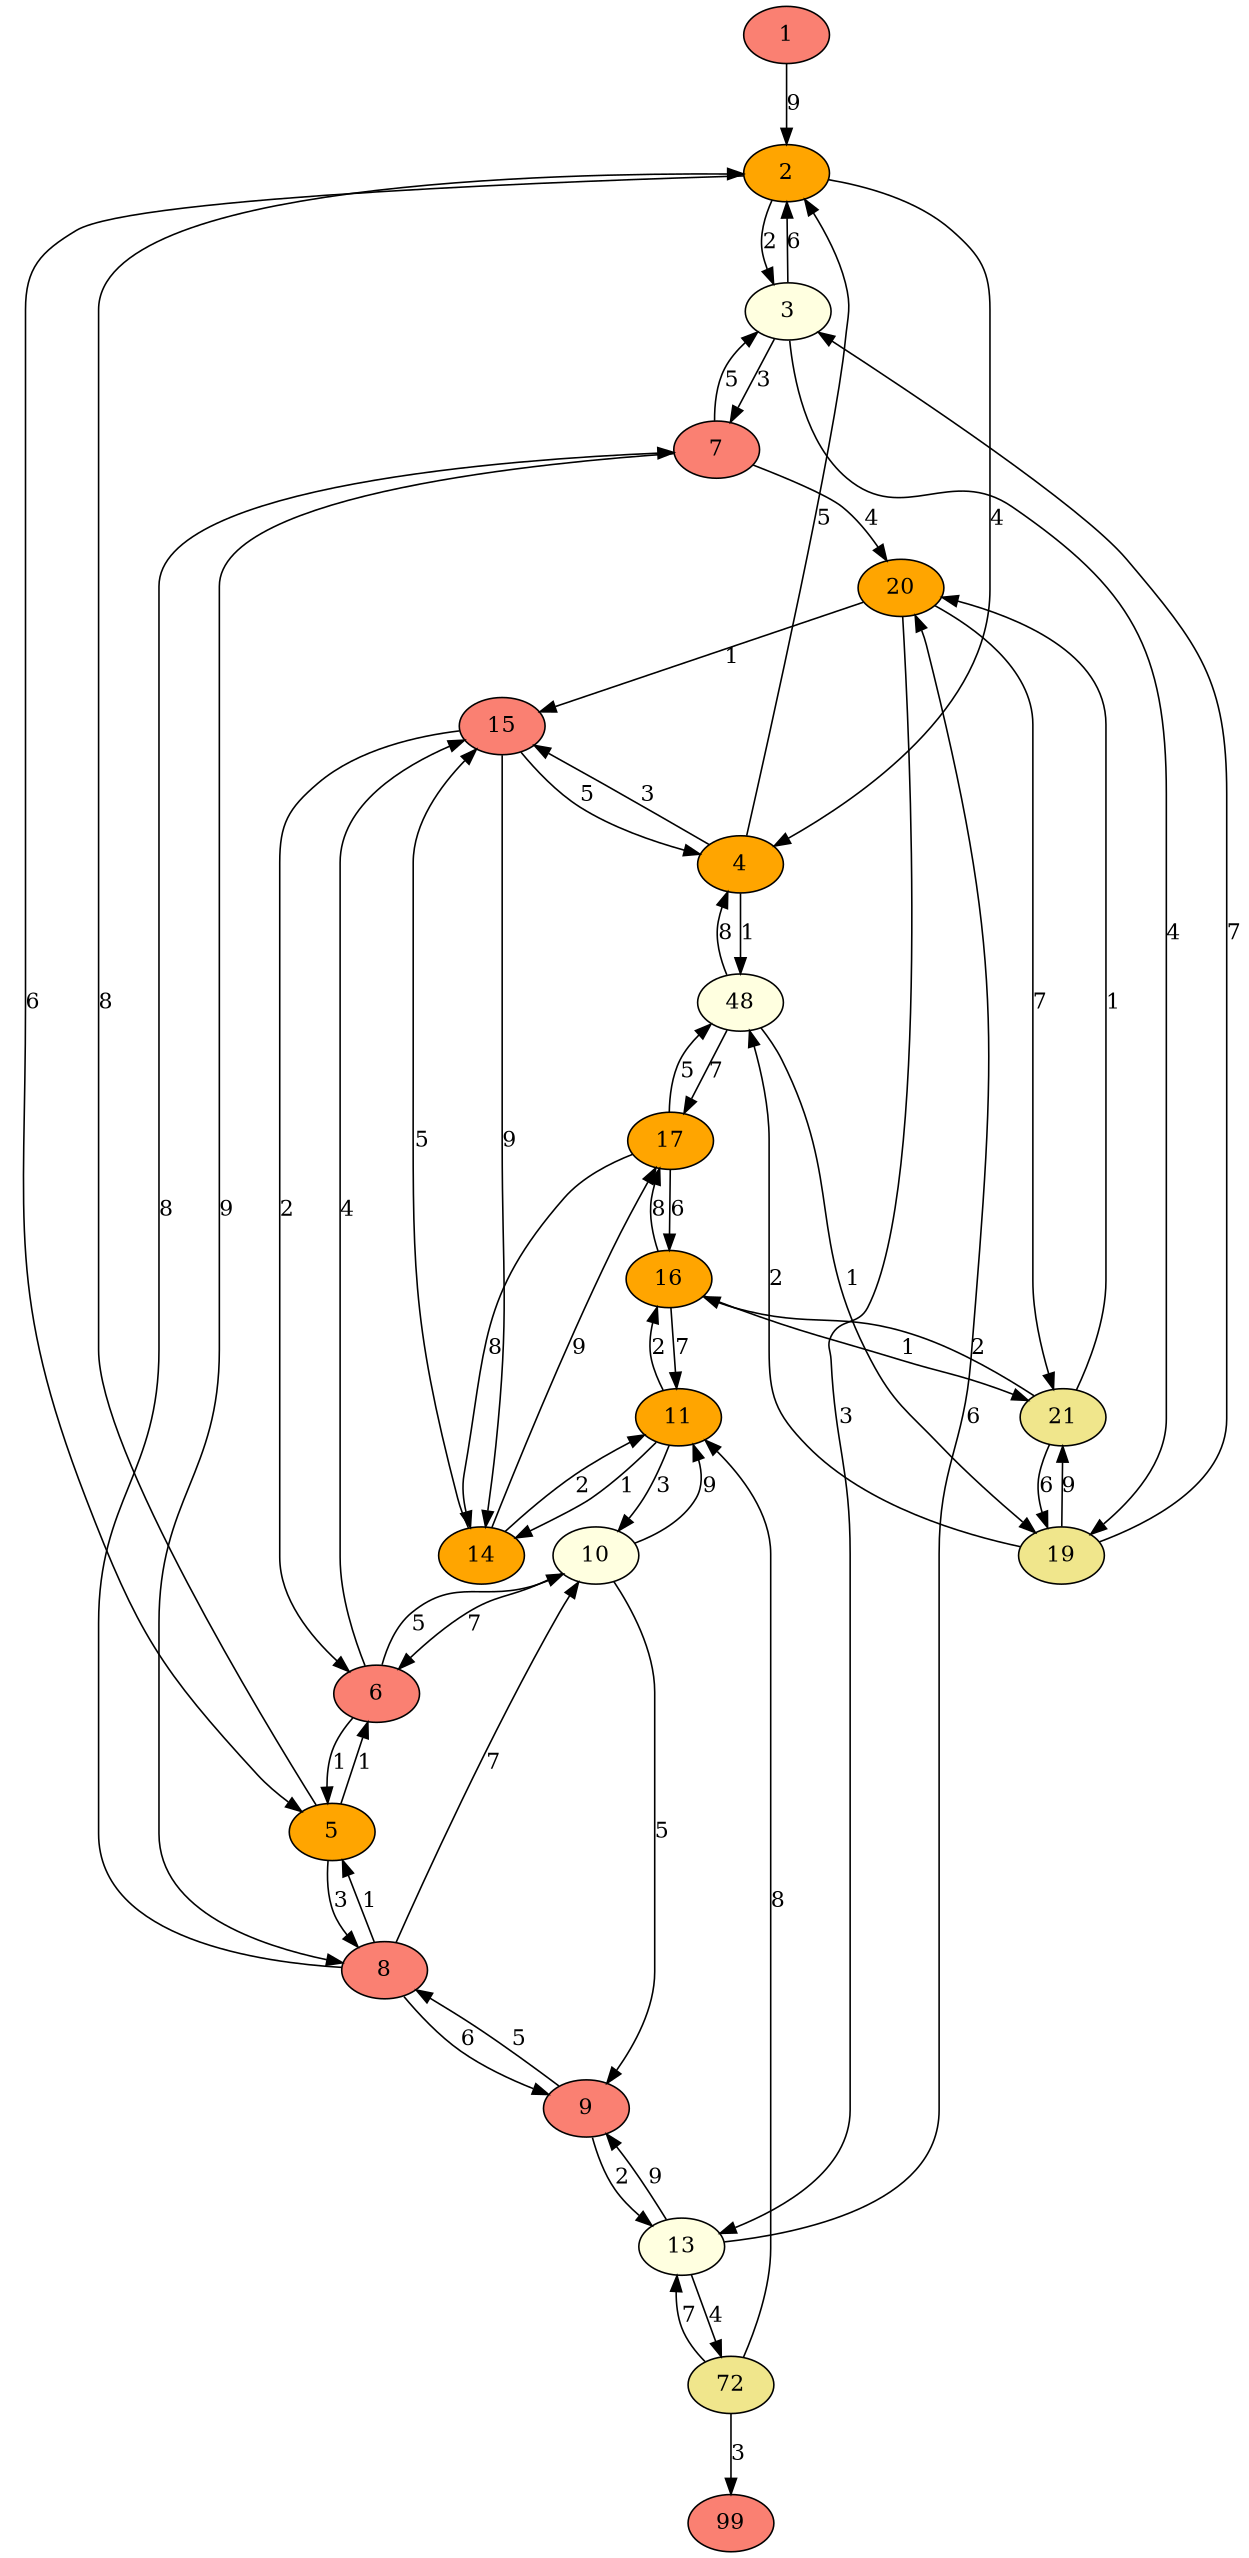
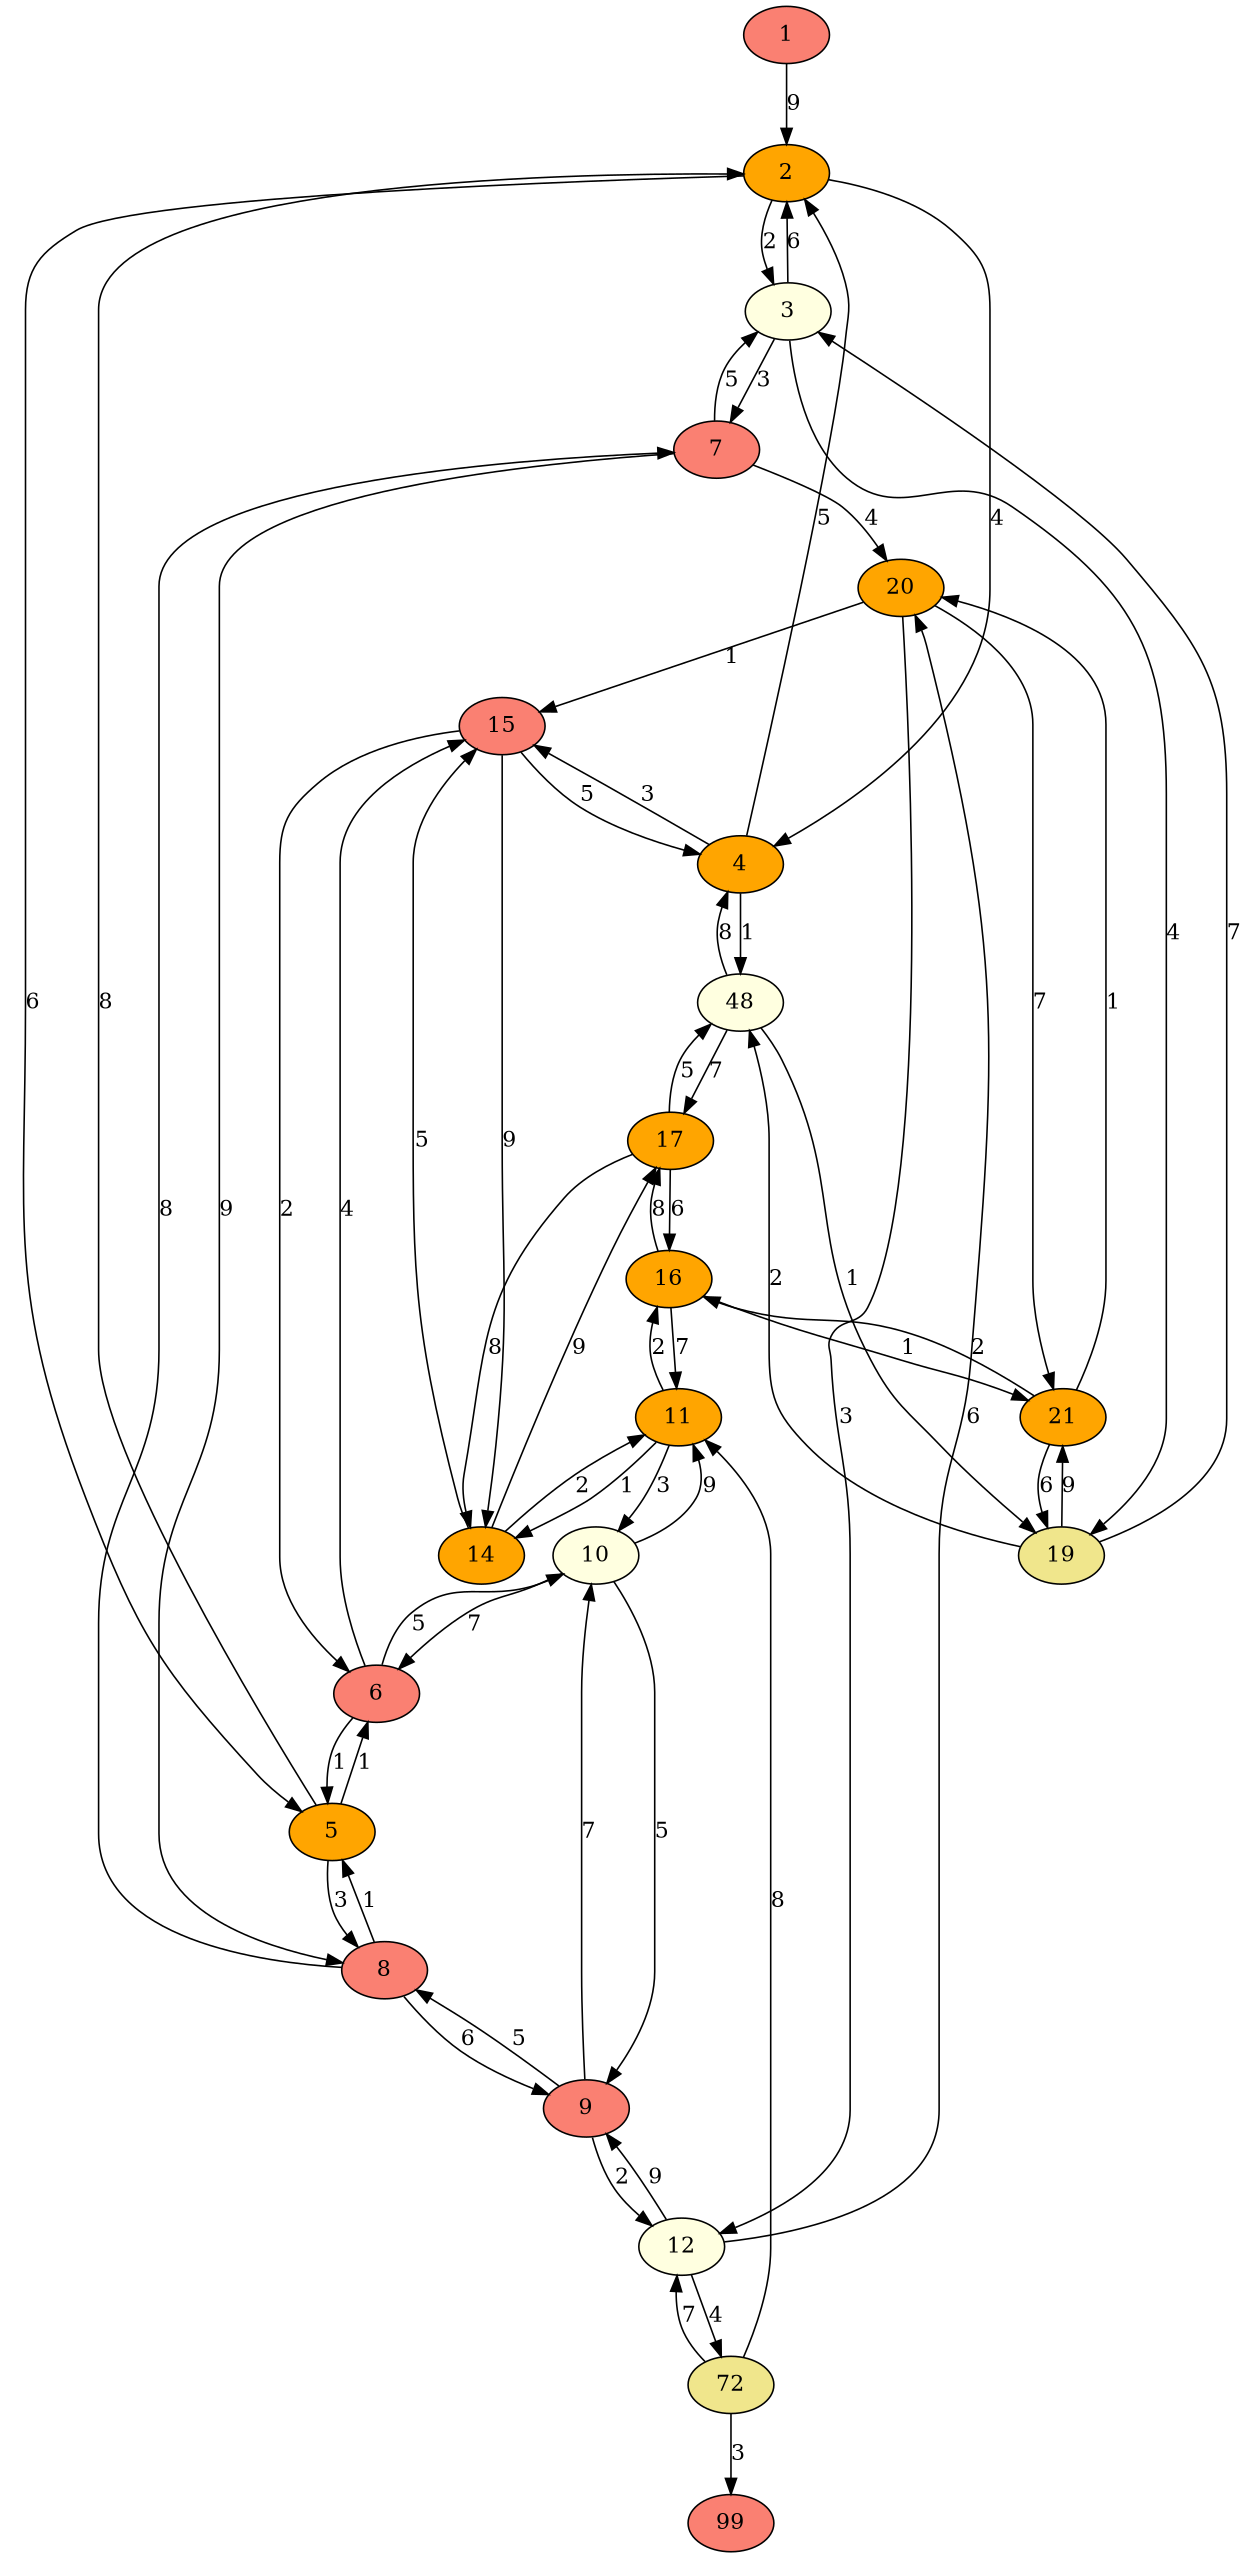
node "21": fillcolor khaki -> orange
edge "8" -> "10": now "9" -> "10"
node "13": label "13" -> "12"
